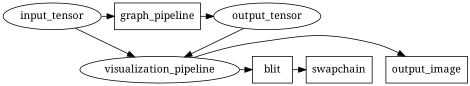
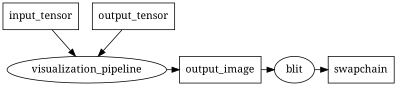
node "input_tensor": shape ellipse -> box
node "graph_pipeline": removed
node "output_tensor": shape ellipse -> box
edge "visualization_pipeline" -> "blit": now "output_image" -> "blit"
node "blit": shape box -> ellipse
